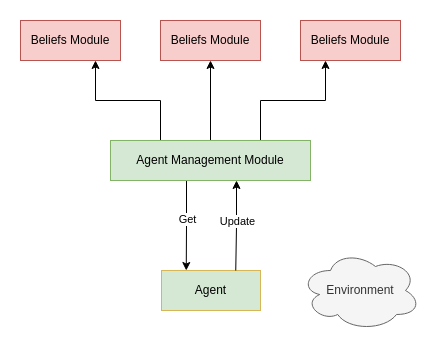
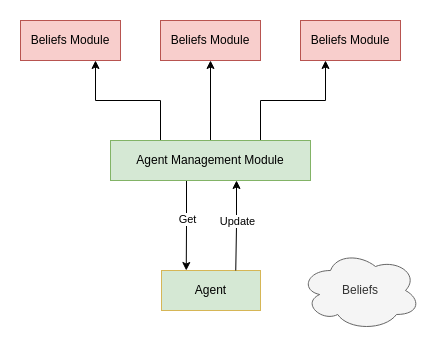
node "Environment": label "Environment" -> "Beliefs"
